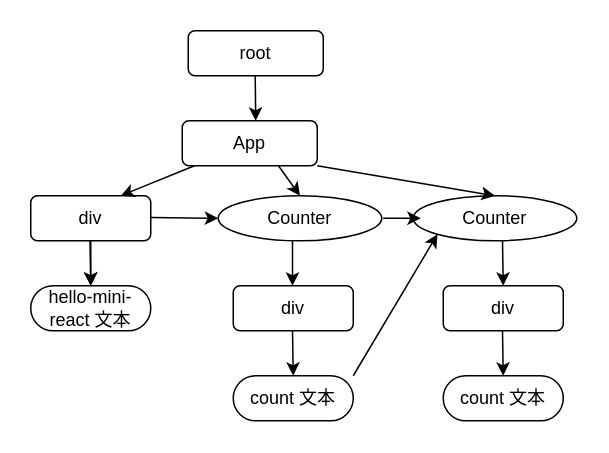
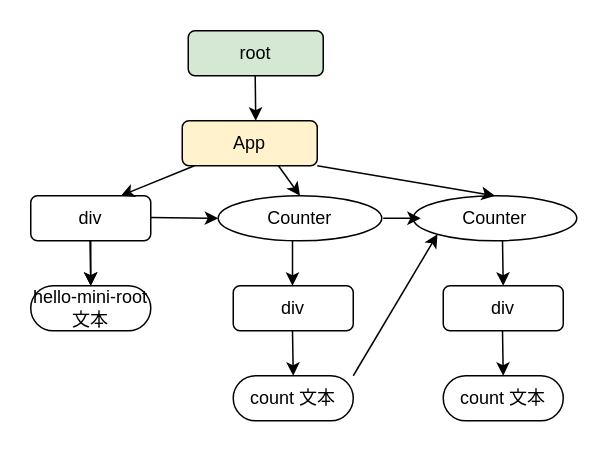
node "root": fillcolor #ffffff -> #d5e8d4
node "App": fillcolor #ffffff -> #fff2cc
node "hello-mini-react 文本": label "hello-mini-react 文本" -> "hello-mini-root 文本"
